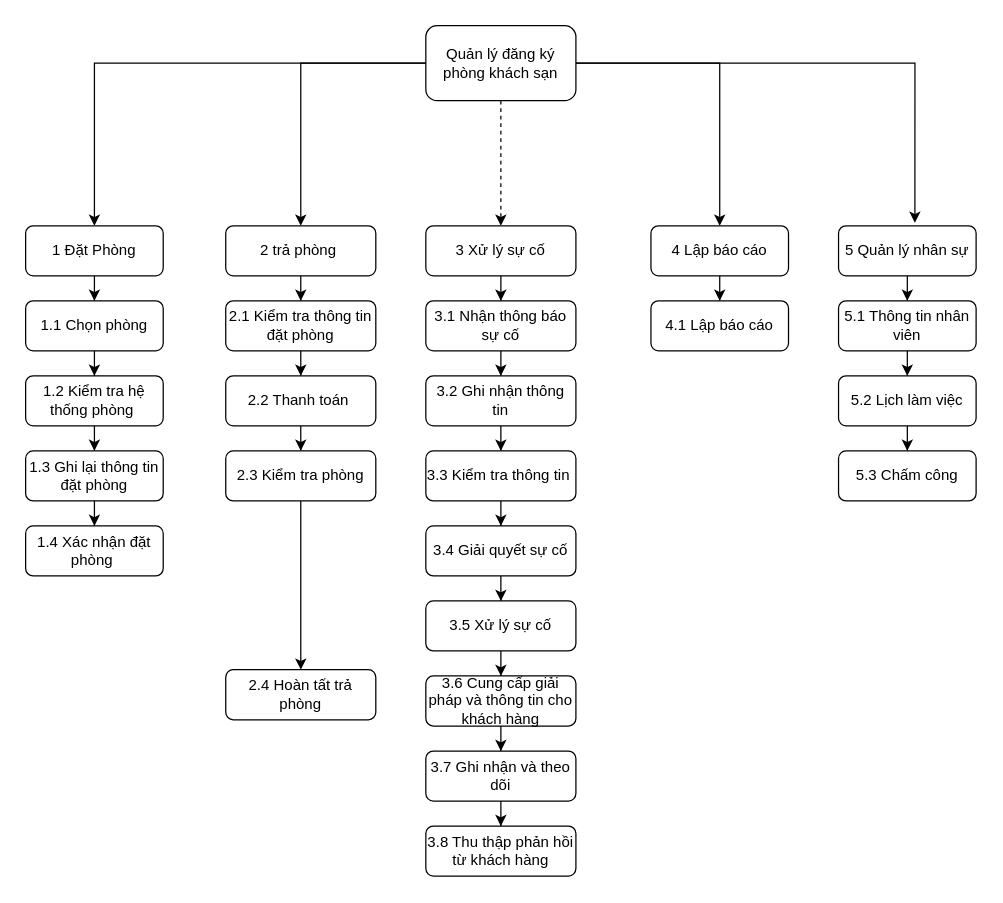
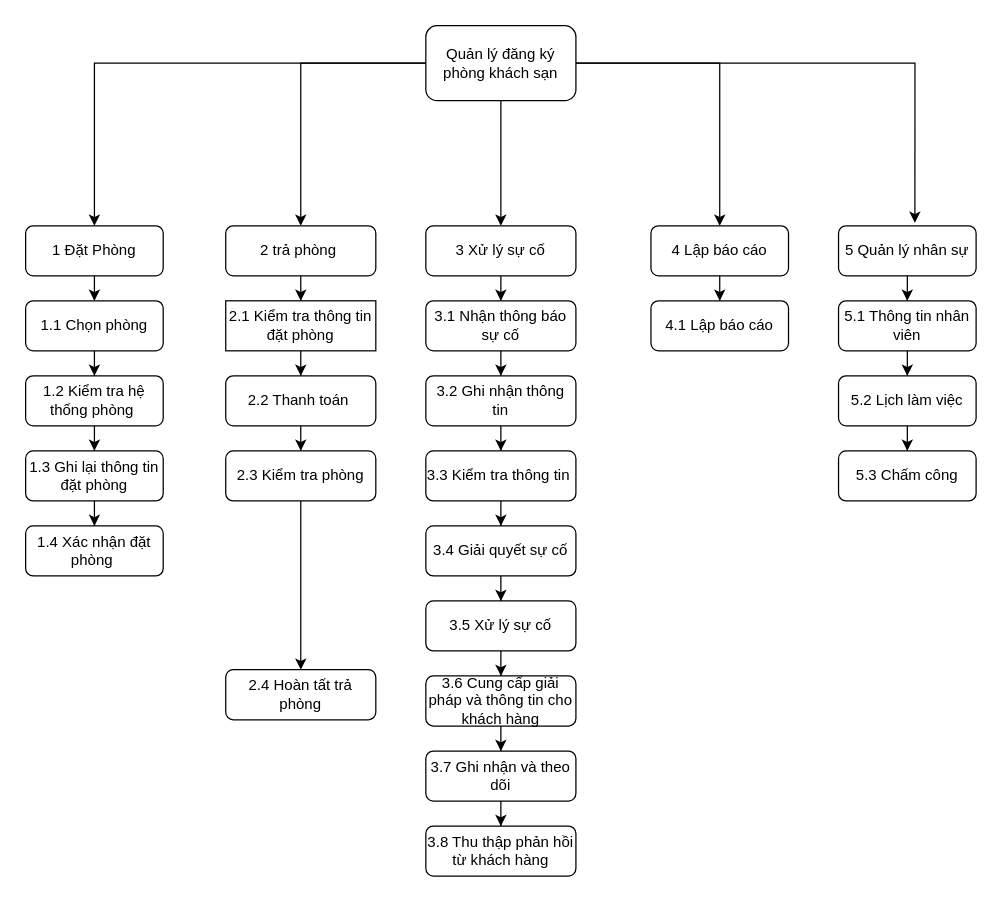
edge "Quản lý đăng ký phòng khách sạn" -> "3 Xử lý sự cố": style dashed -> solid
node "2.1 Kiểm tra thông tin đặt phòng": shape rounded rectangle -> rectangle
